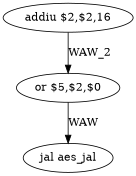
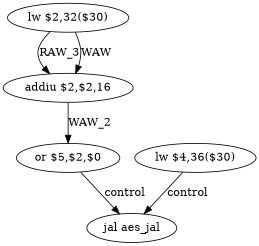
node "lw $2,32($30)": added
edge "or $5,$2,$0" -> "jal aes_jal": label "WAW" -> "control"
node "lw $4,36($30)": added
